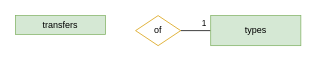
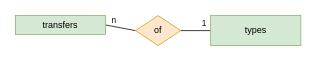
edge "transfers" -- "of": added, label "n"
node "of": fillcolor #ffffff -> #ffe6cc
